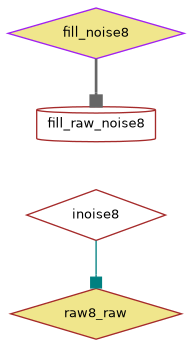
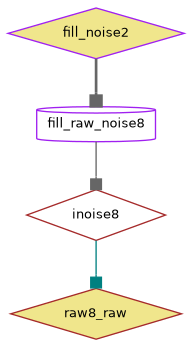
node "fill_noise8": label "fill_noise8" -> "fill_noise2"
node "fill_raw_noise8": color brown -> purple
edge "fill_raw_noise8" -> "inoise8": added
